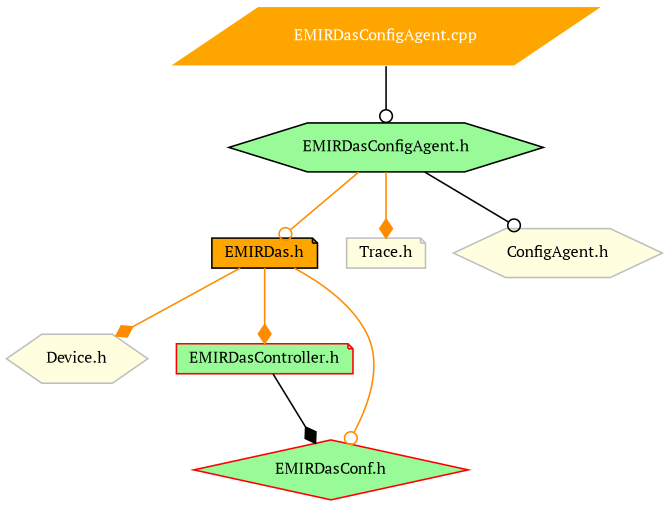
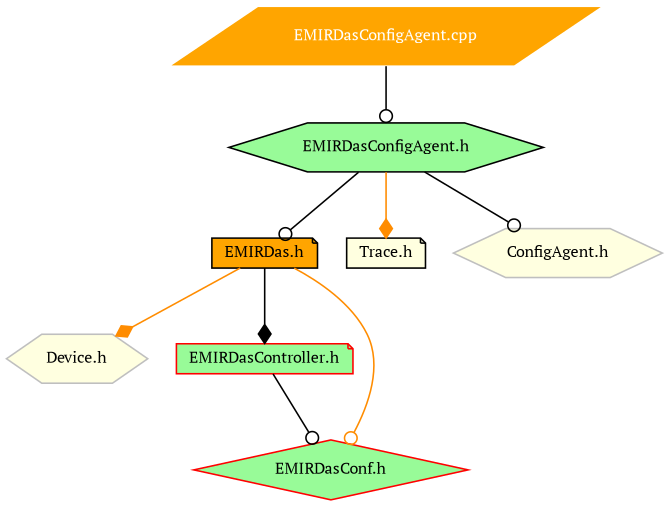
edge "EMIRDasConfigAgent.h" -> "EMIRDas.h": color darkorange -> black
node "Trace.h": color grey75 -> black
edge "EMIRDas.h" -> "EMIRDasController.h": color darkorange -> black
edge "EMIRDasController.h" -> "EMIRDasConf.h": arrowhead diamond -> odot
